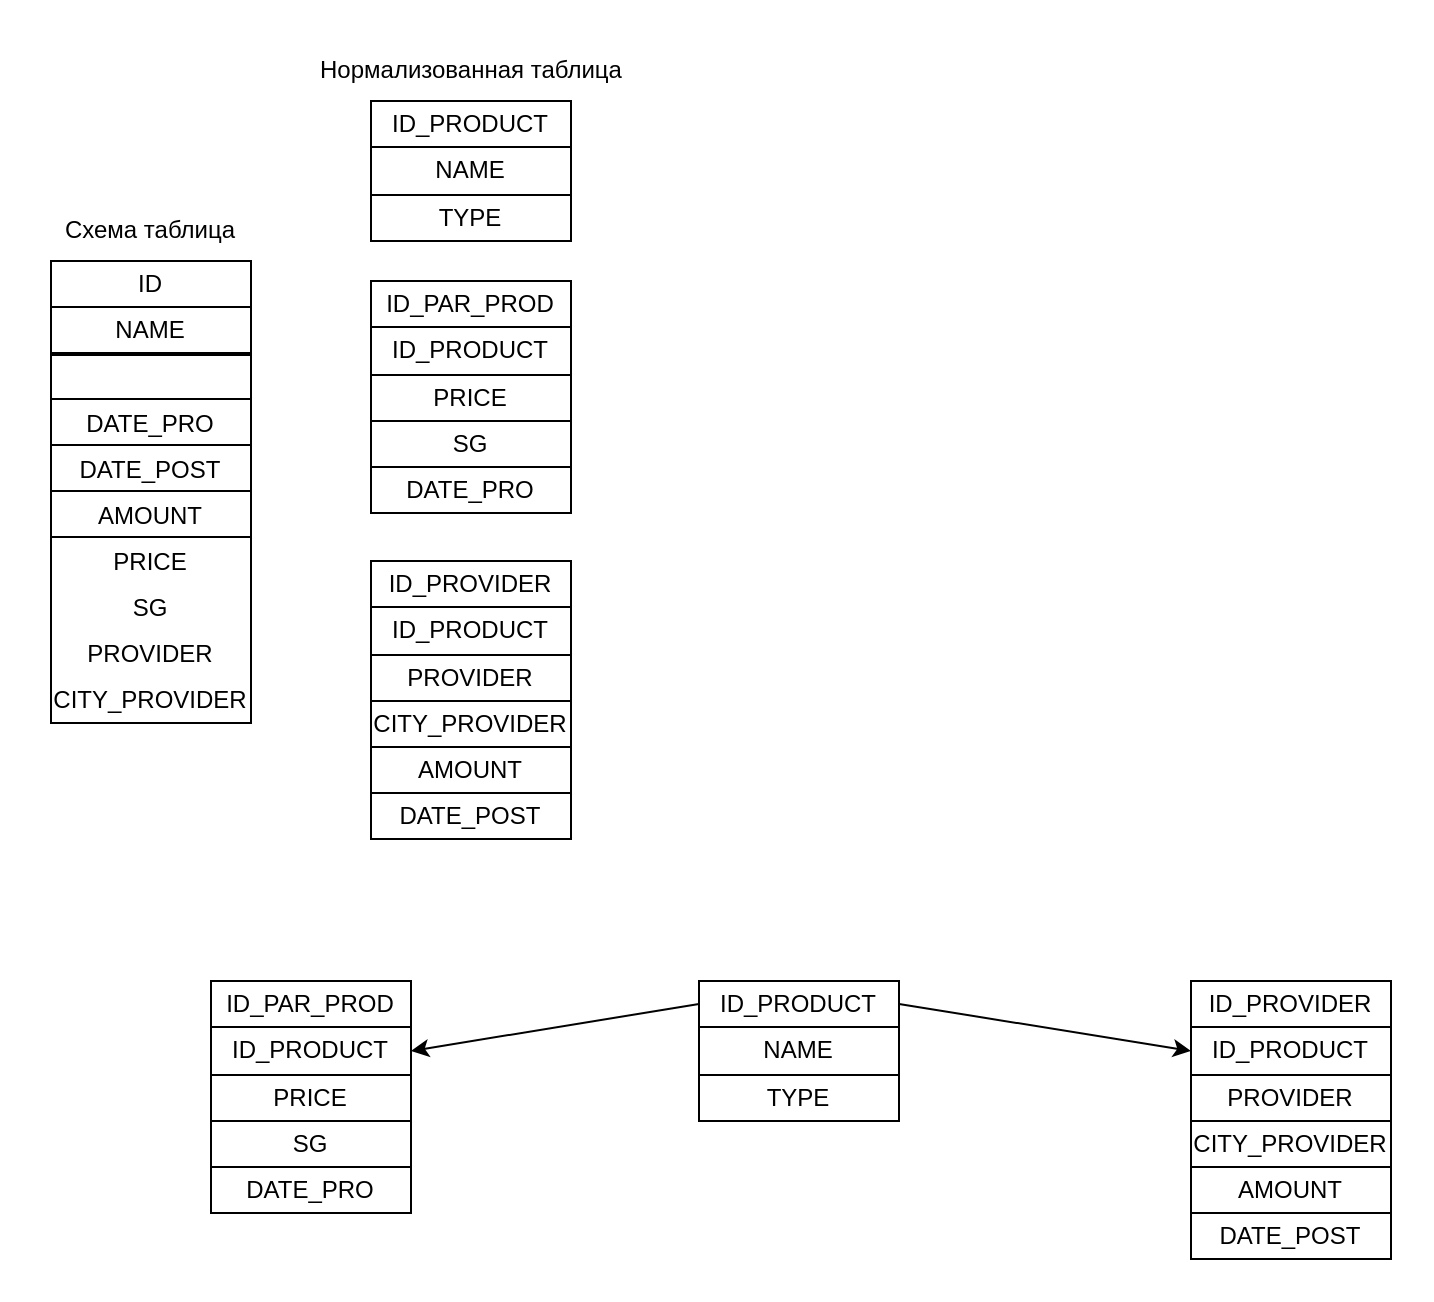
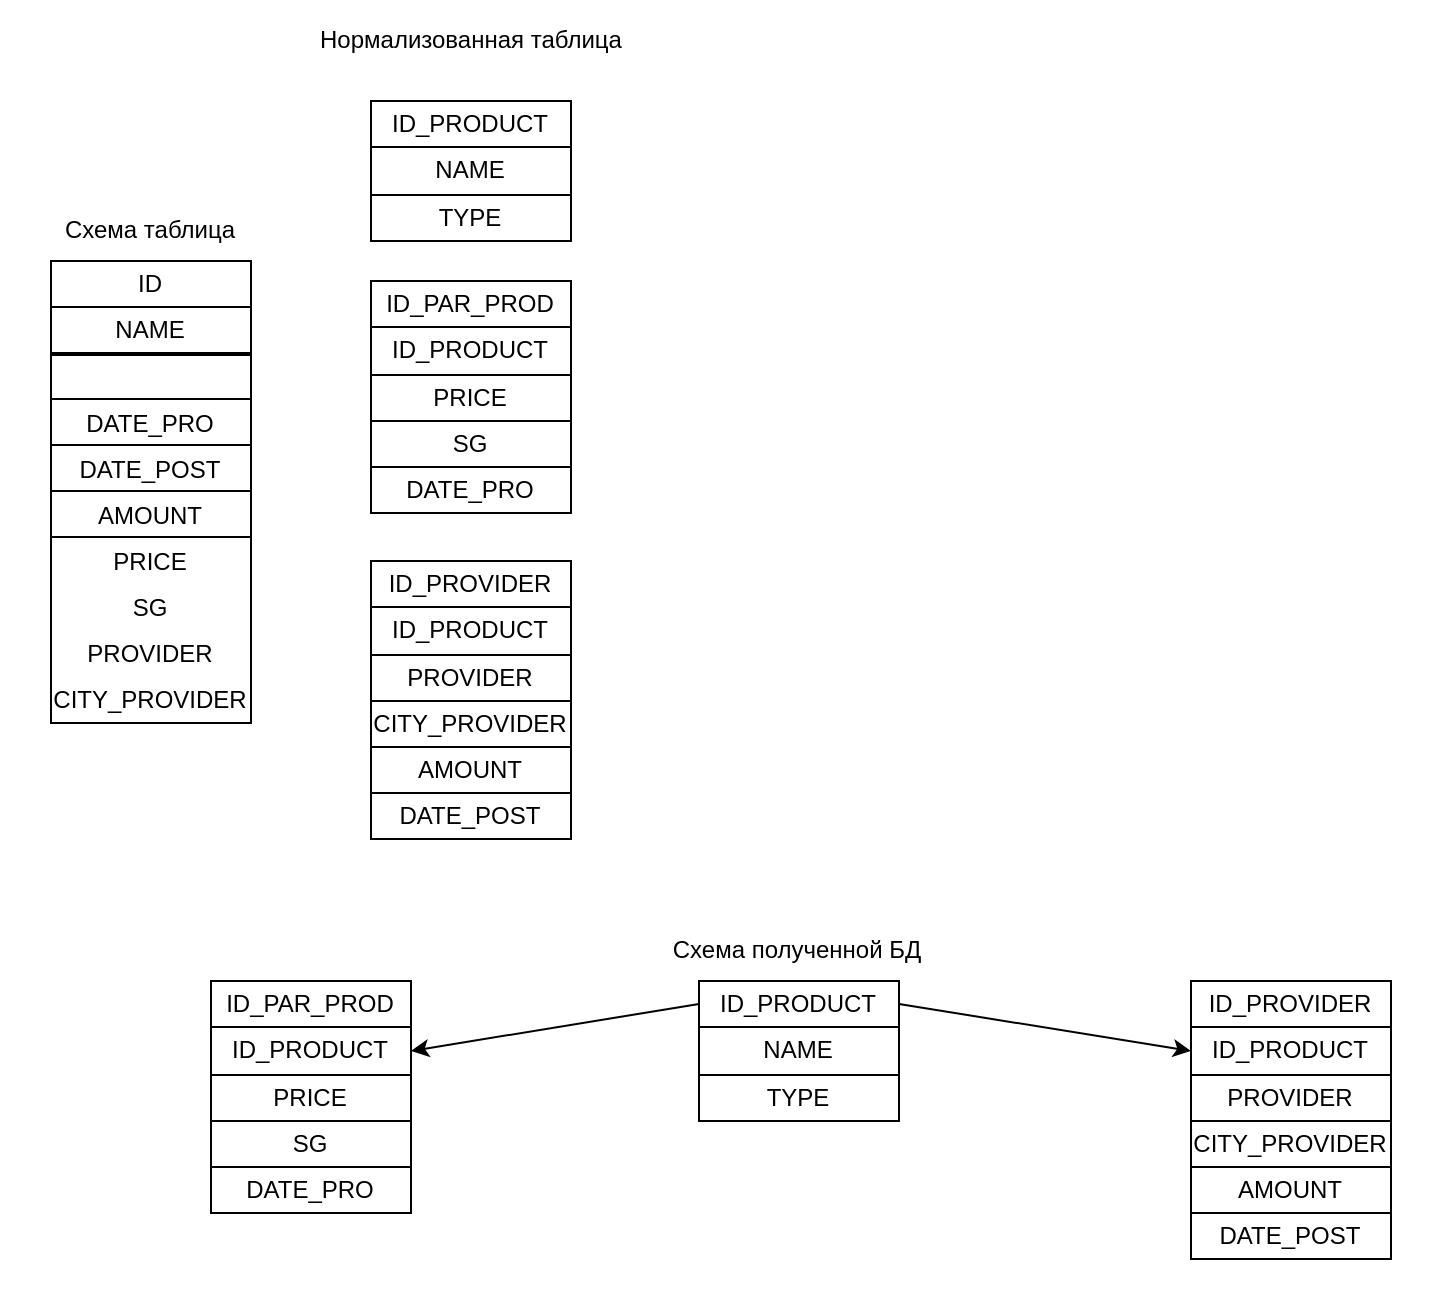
node "Нормализованная таблица": moved (471, 71) -> (471, 41)
node "Схема полученной БД": added
